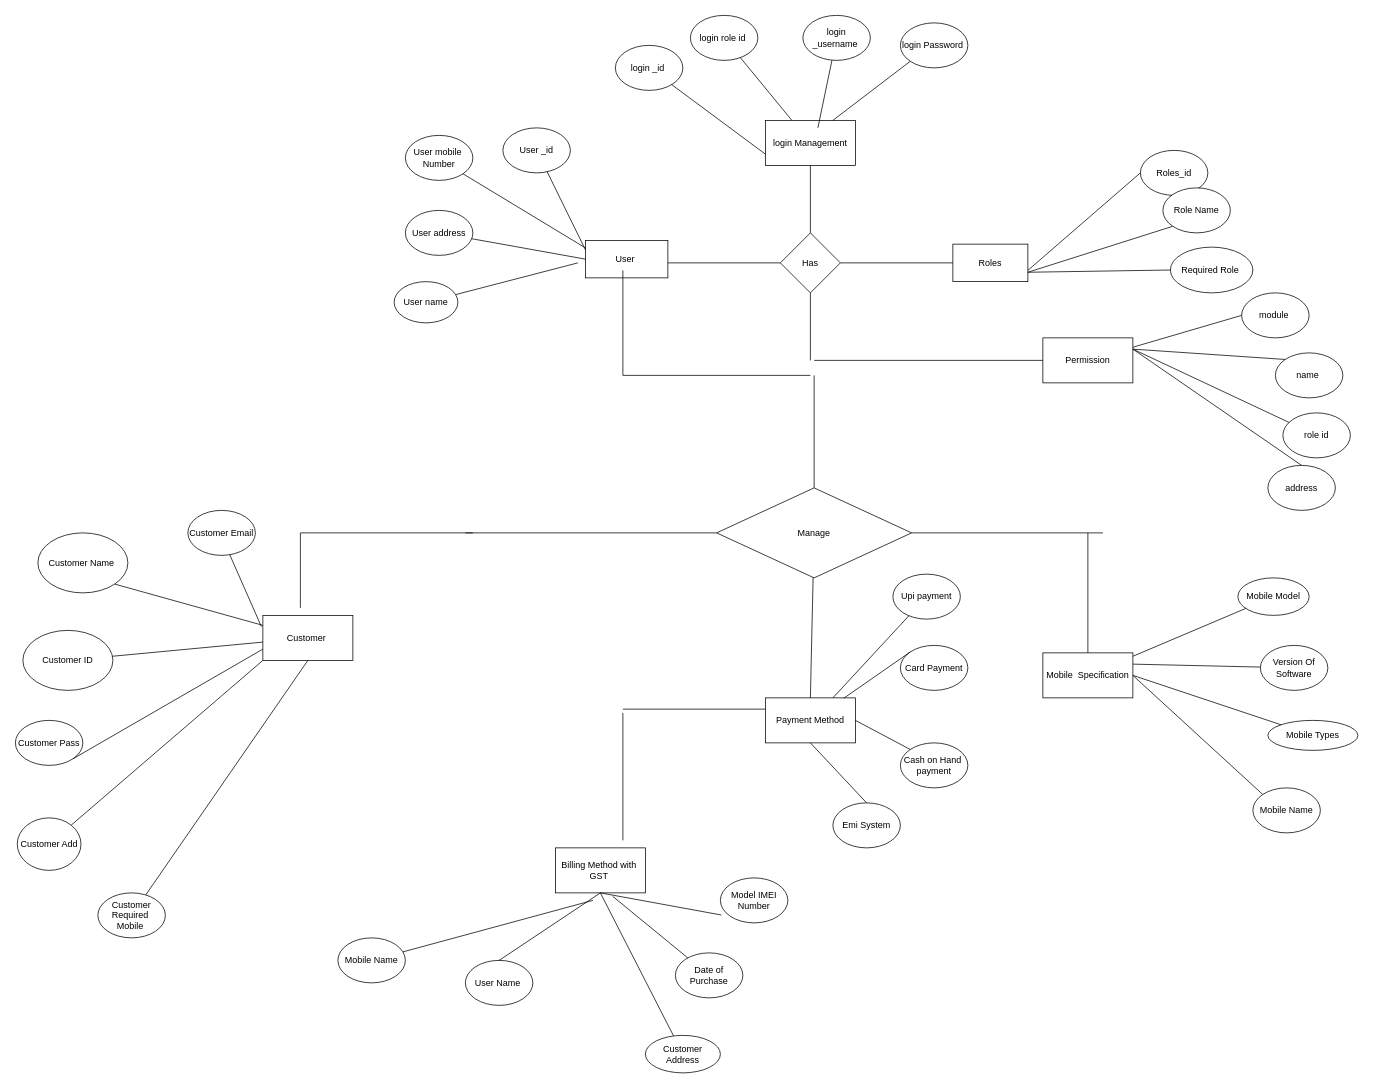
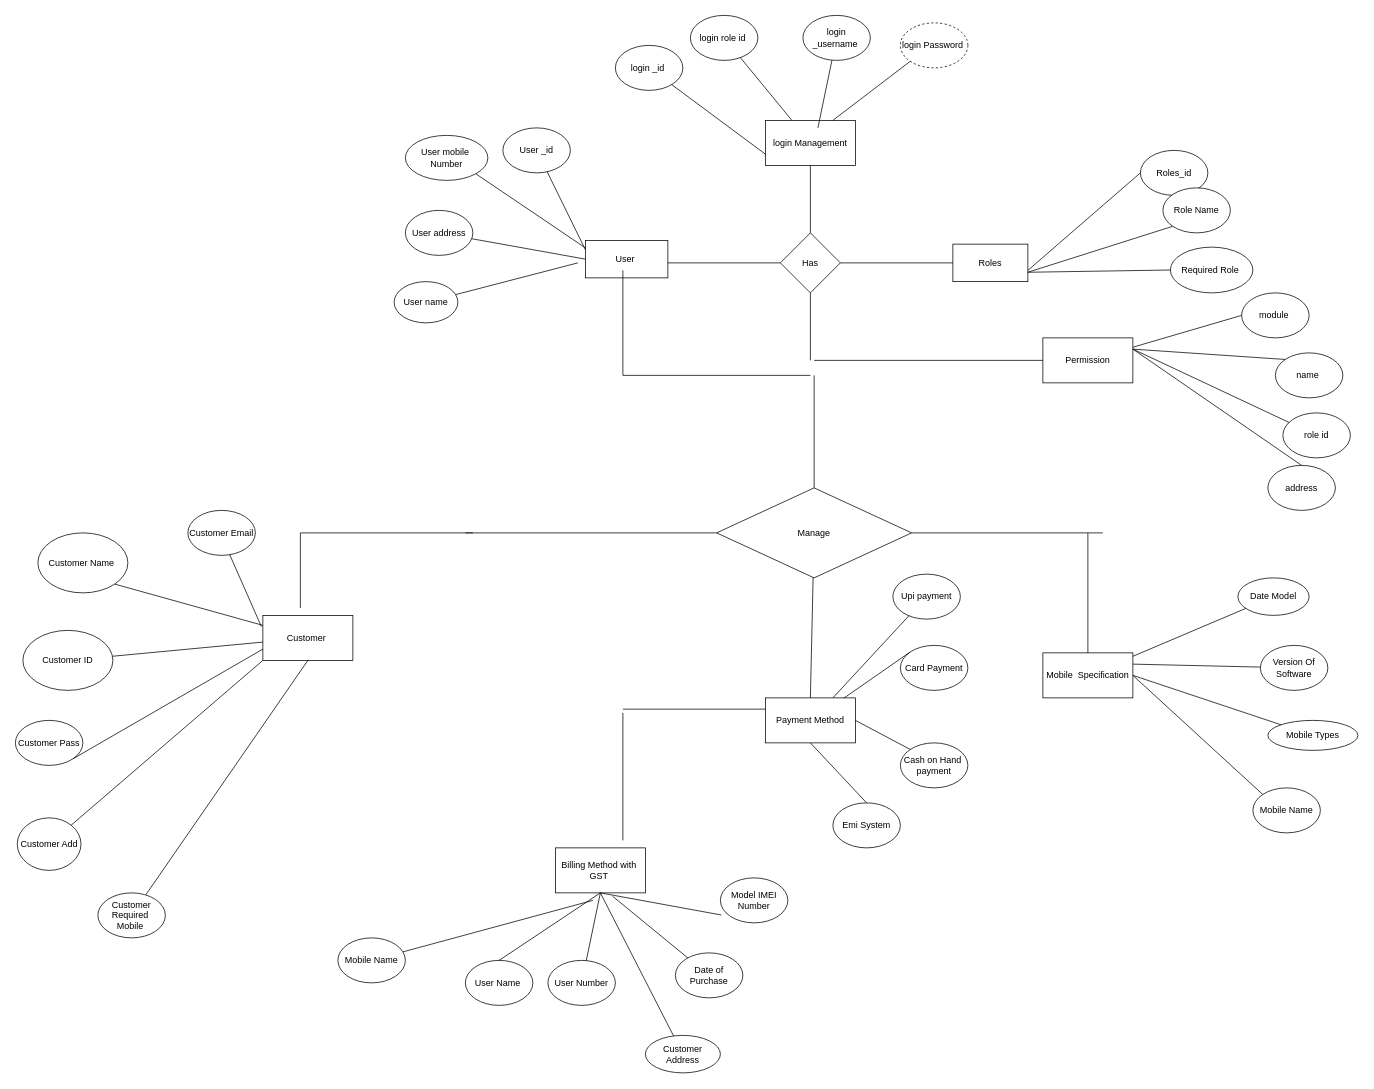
node "login Password": style solid -> dashed
node "User mobile Number": size 68x45 -> 83x45
node "Mobile Model": label "Mobile Model" -> "Date Model"
edge "Billing Method with GST" -- "User Number": added
node "User Number": added
